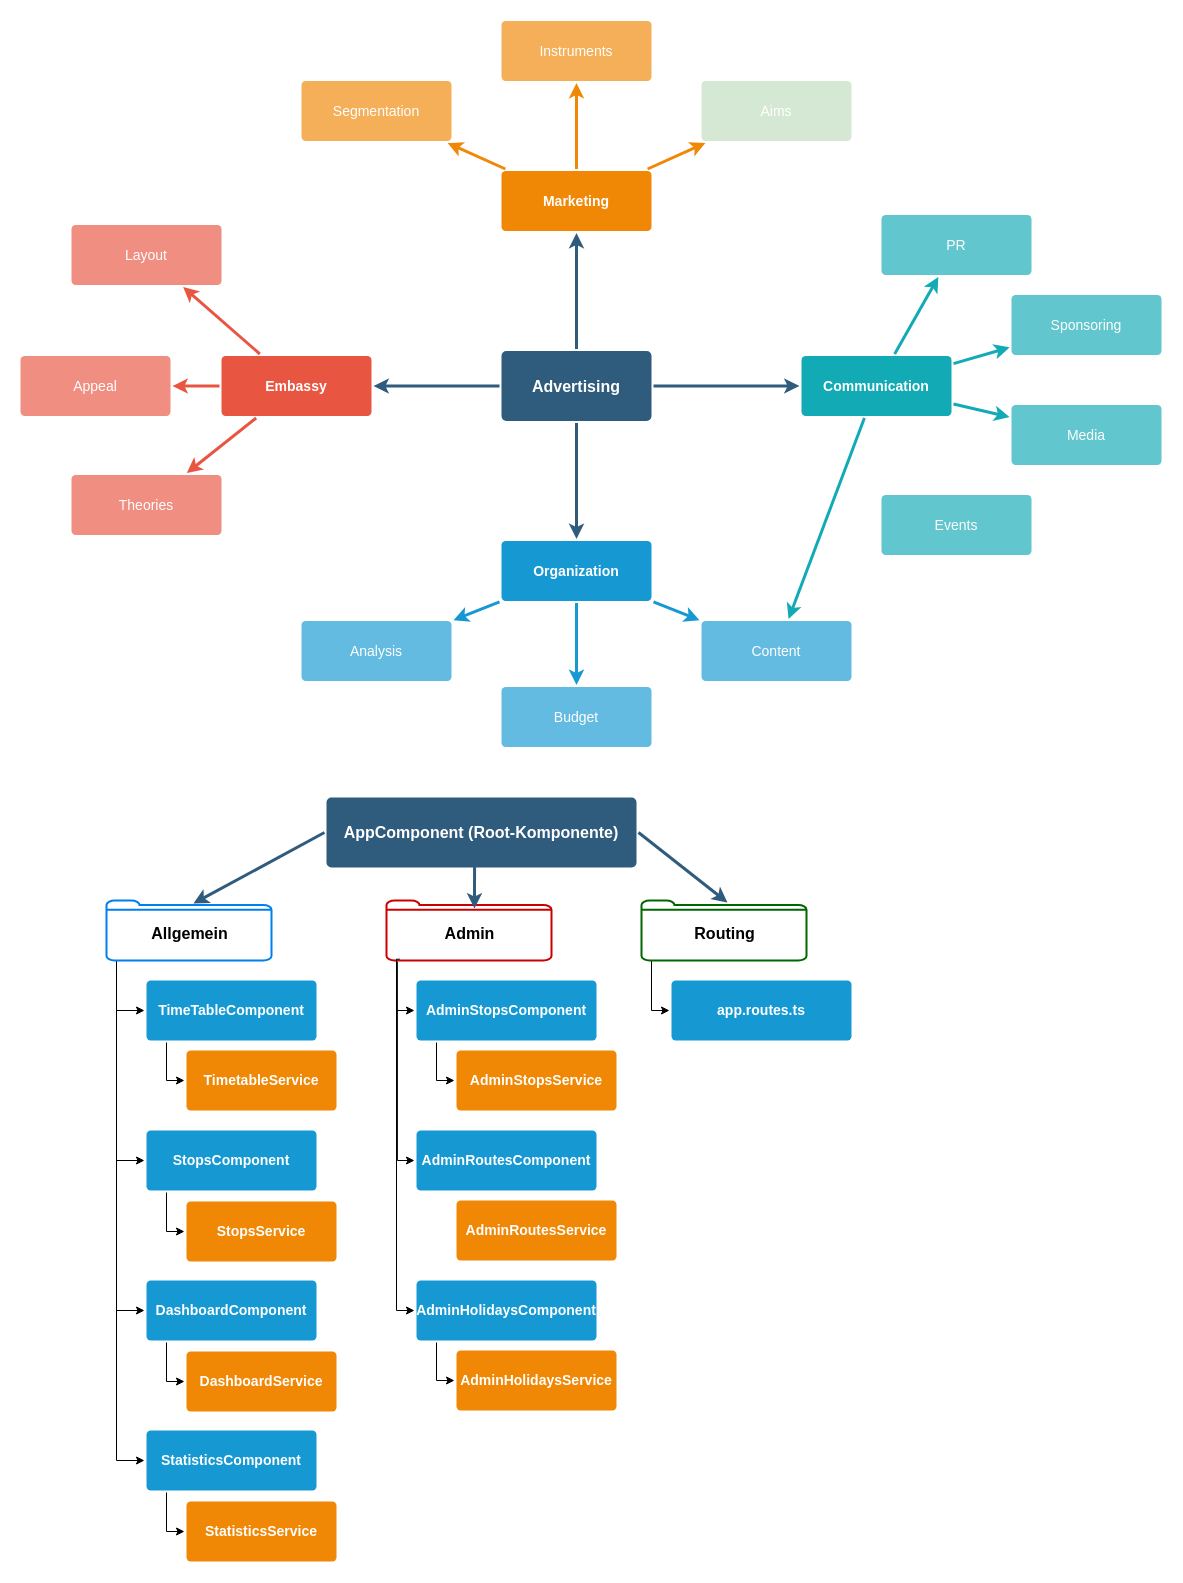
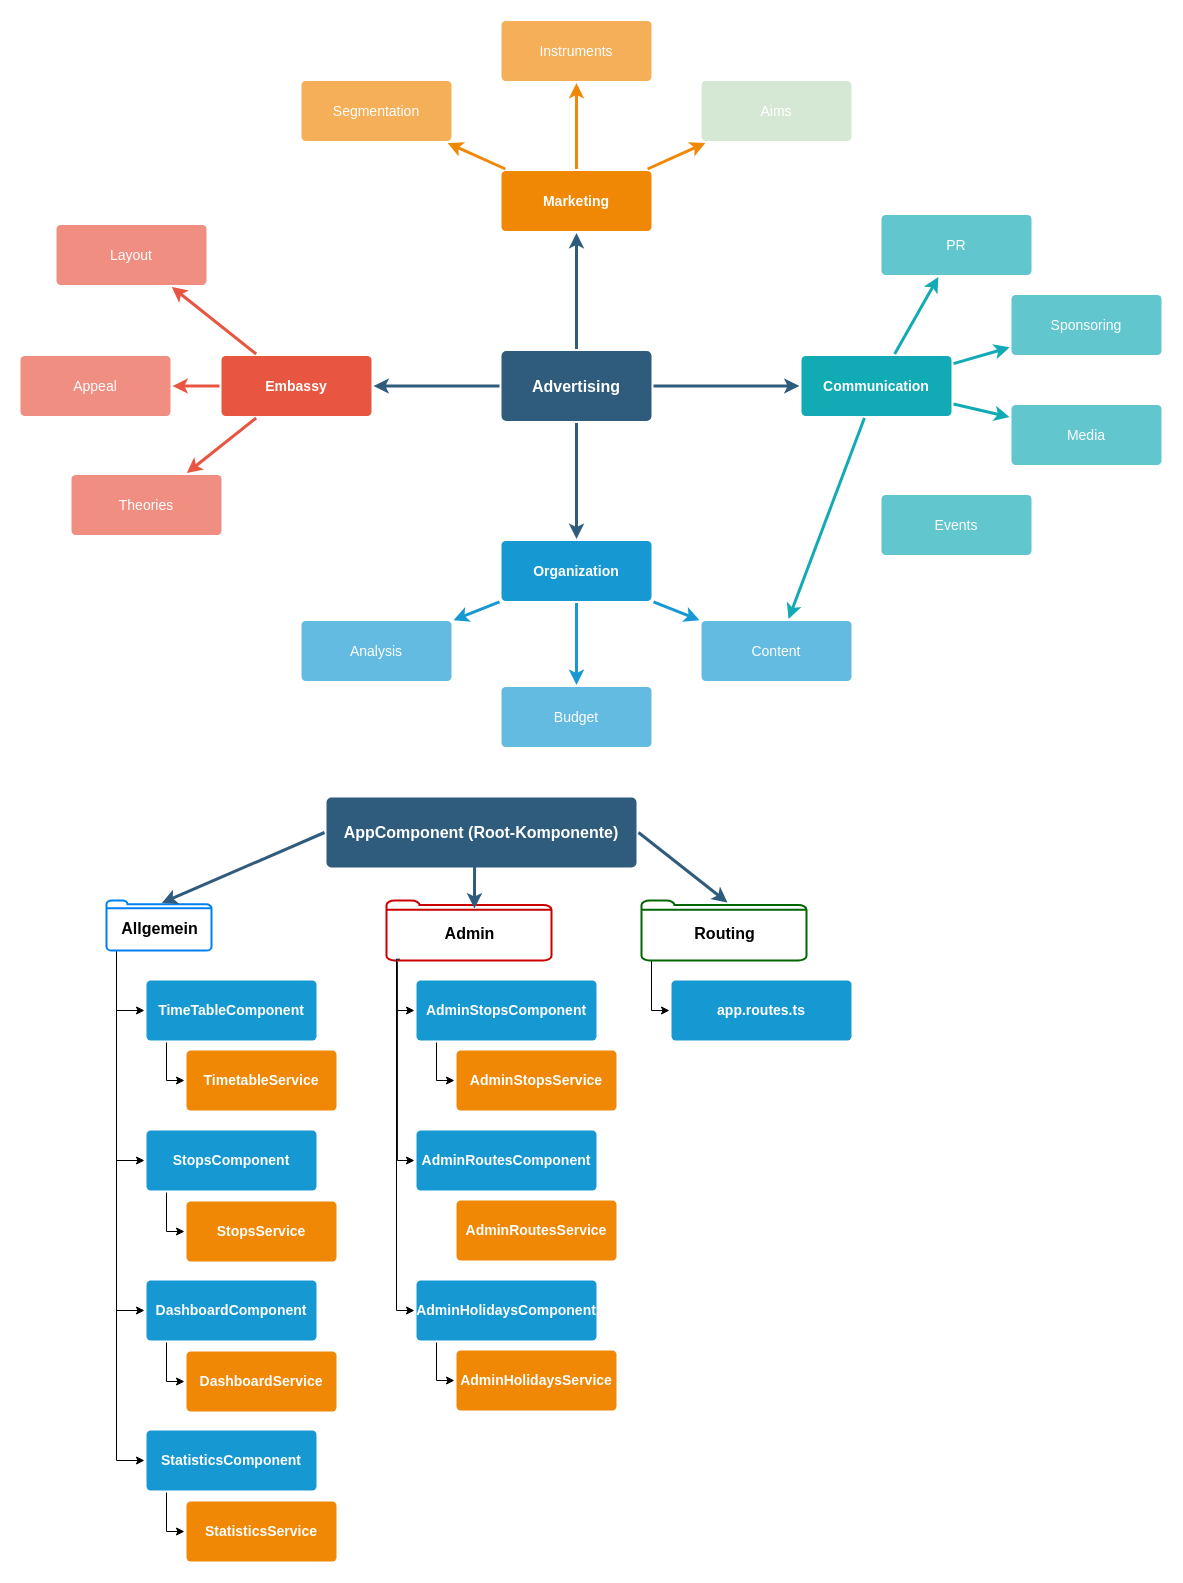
node "Layout": moved (147, 255) -> (132, 255)
node "Allgemein": size 165x60 -> 105x50
